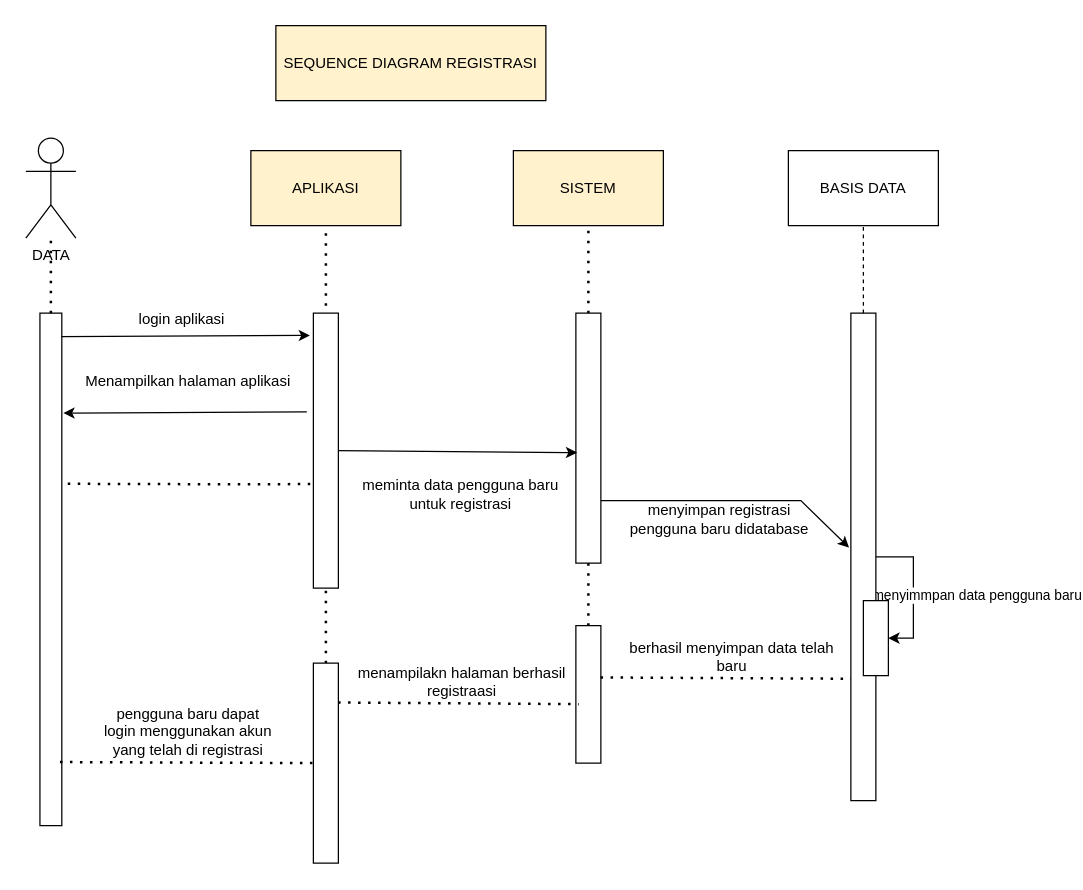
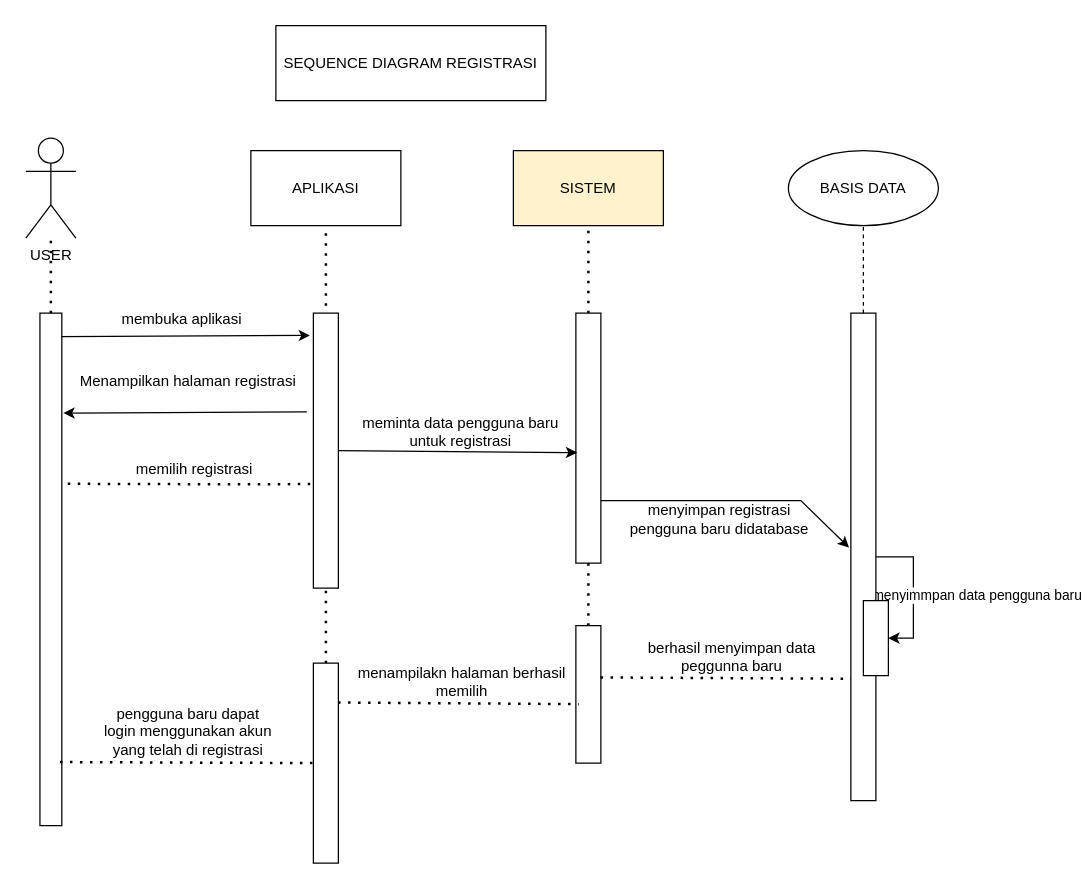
node "SEQUENCE DIAGRAM REGISTRASI": fillcolor #fff2cc -> #ffffff
node "APLIKASI": fillcolor #fff2cc -> #ffffff
node "BASIS DATA": shape rectangle -> ellipse
node "DATA": label "DATA" -> "USER"
node "login aplikasi": label "login aplikasi" -> "membuka aplikasi"
node "Menampilkan halaman aplikasi": label "Menampilkan halaman aplikasi" -> "Menampilkan halaman registrasi"
node "memilih registrasi": added
node "meminta data pengguna baru untuk registrasi": moved (461, 494) -> (461, 432)
node "berhasil menyimpan data telah baru": label "berhasil menyimpan data telah baru" -> "berhasil menyimpan data peggunna baru"
node "menampilakn halaman berhasil registraasi": label "menampilakn halaman berhasil registraasi" -> "menampilakn halaman berhasil memilih"
